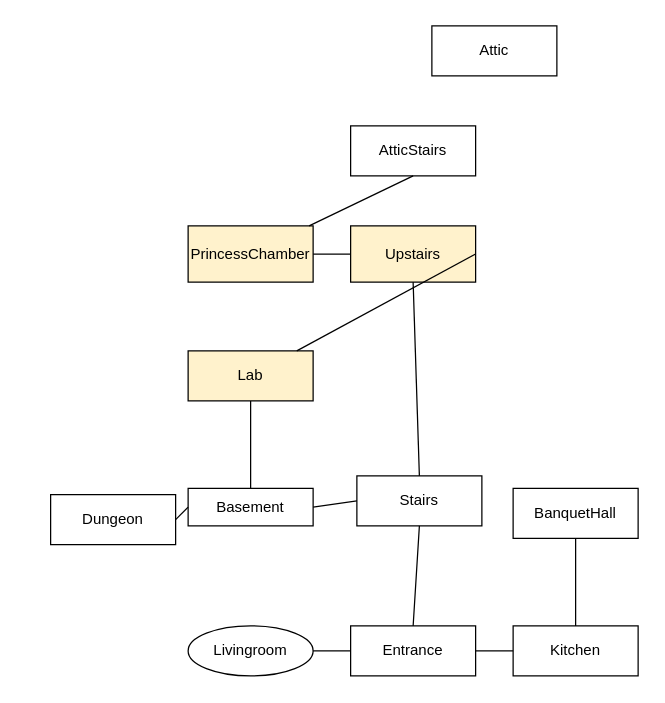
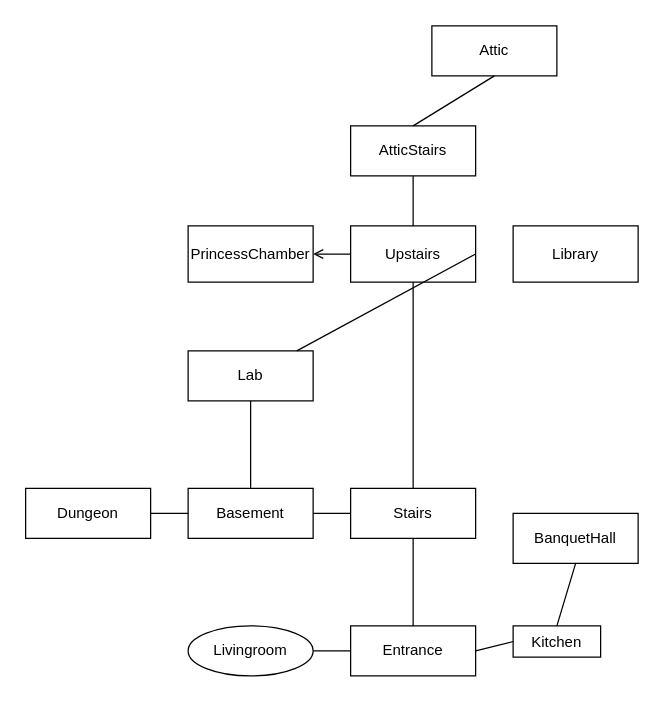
edge "Attic" -- "AtticStairs": added
edge "AtticStairs" -- "PrincessChamber": now "AtticStairs" -- "Upstairs"
node "PrincessChamber": fillcolor #fff2cc -> #ffffff
edge "PrincessChamber" -- "Upstairs": arrowhead none -> open
node "Upstairs": fillcolor #fff2cc -> #ffffff
node "Library": added
node "Lab": fillcolor #fff2cc -> #ffffff
node "Stairs": moved (419, 501) -> (413, 513)
node "Basement": size 125x38 -> 125x50
node "BanquetHall": moved (576, 513) -> (576, 538)
node "Dungeon": moved (113, 519) -> (88, 513)
node "Kitchen": size 125x50 -> 88x31
